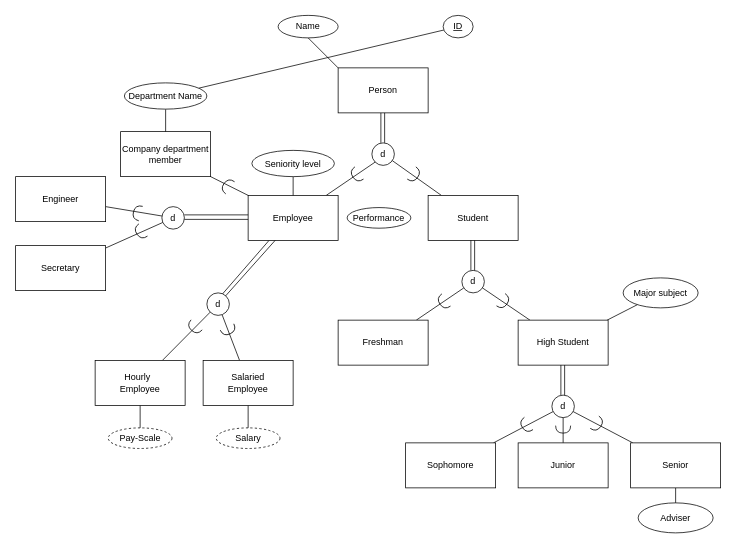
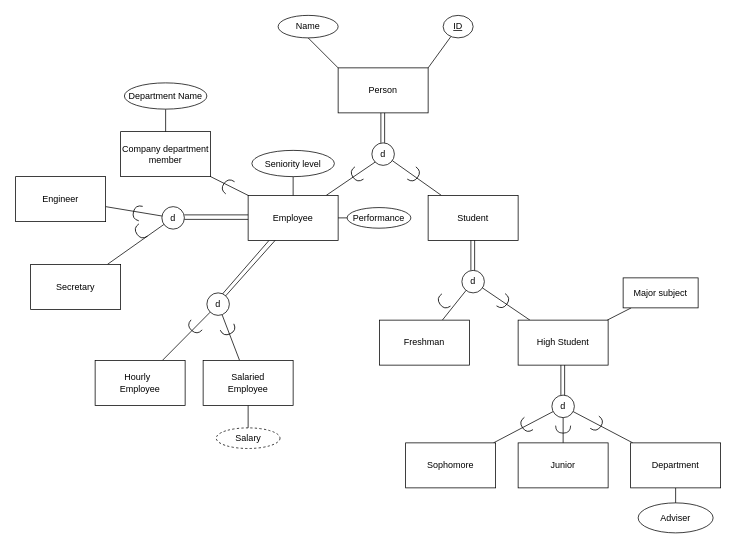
edge "ID" -- "Department Name": now "ID" -- "Person"
edge "Employee" -- "Performance": added
node "Secretary": moved (60, 268) -> (75, 287)
node "Major subject": shape ellipse -> rectangle
node "Freshman": moved (383, 343) -> (424, 343)
edge "Hourly Employee" -- "Pay-Scale": removed
node "Pay-Scale": removed
node "Senior": label "Senior" -> "Department"
